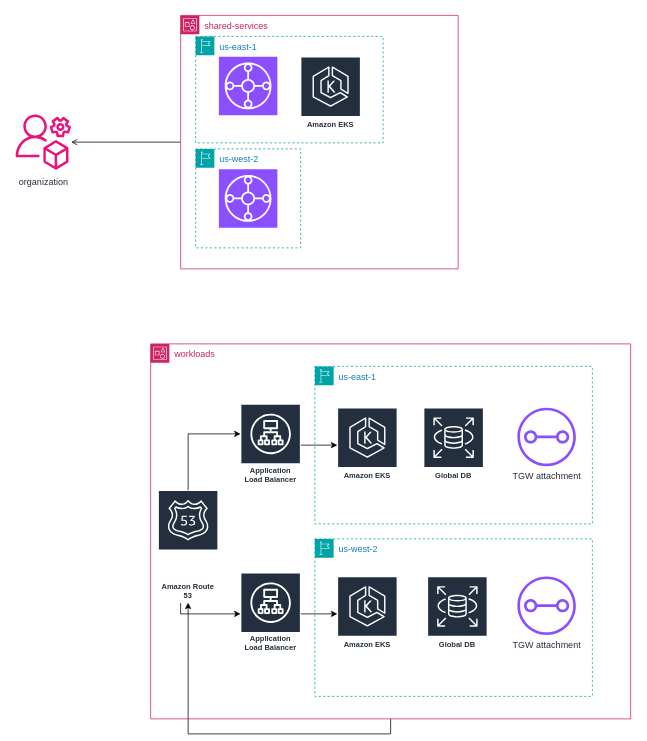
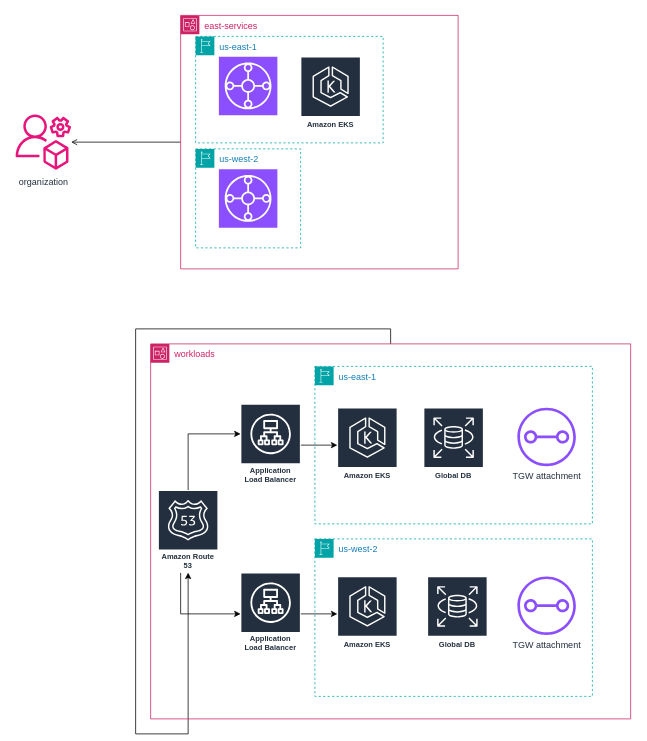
node "shared-services": label "shared-services" -> "east-services"
node "Amazon Route 53": size 60x113 -> 60x83
